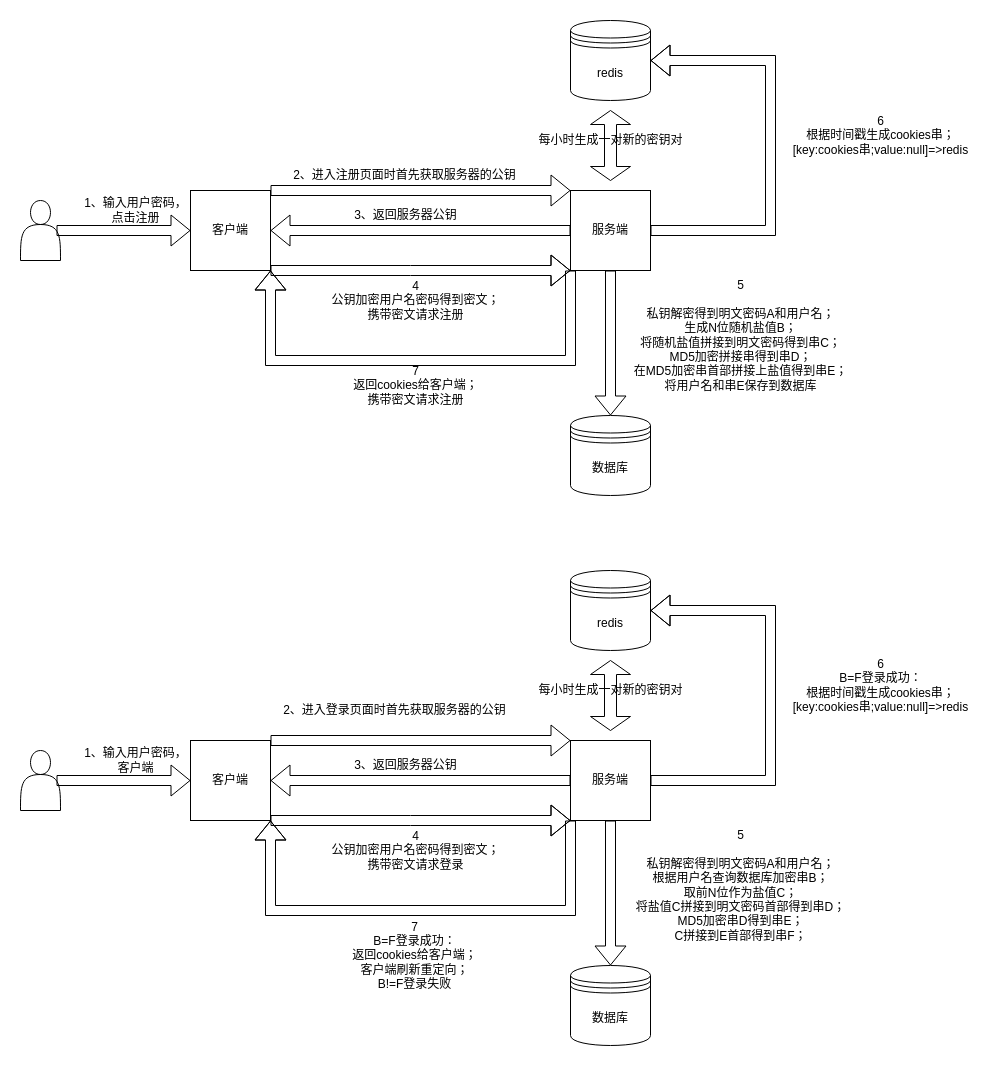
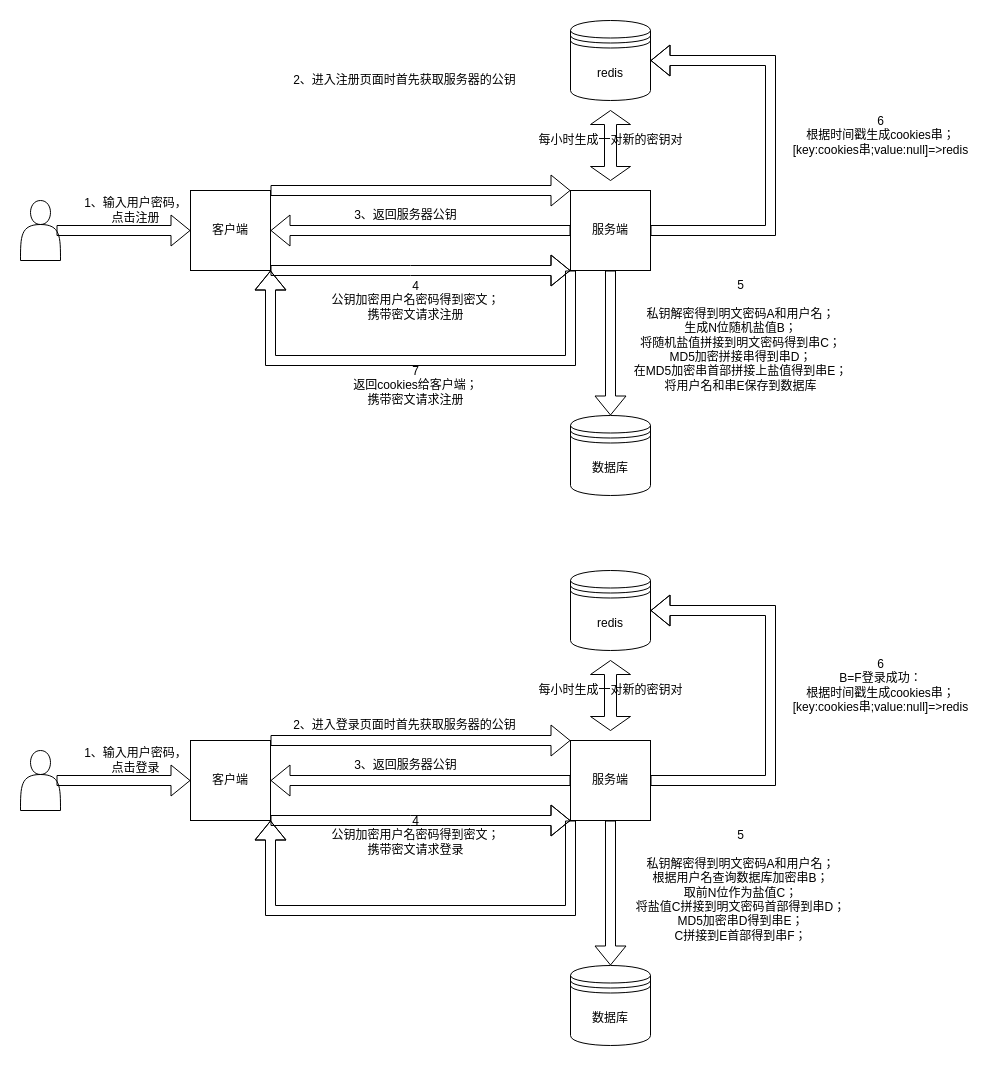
node "2、进入注册页面时首先获取服务器的公钥": moved (405, 176) -> (405, 81)
node "2、进入登录页面时首先获取服务器的公钥": moved (395, 711) -> (405, 726)
node "1、输入用户密码， 客户端": label "1、输入用户密码， 客户端" -> "1、输入用户密码， 点击登录"
node "4 公钥加密用户名密码得到密文； 携带密文请求登录": moved (416, 851) -> (416, 836)
node "7 B=F登录成功： 返回cookies给客户端； 客户端刷新重定向； B!=F登录失败": removed
